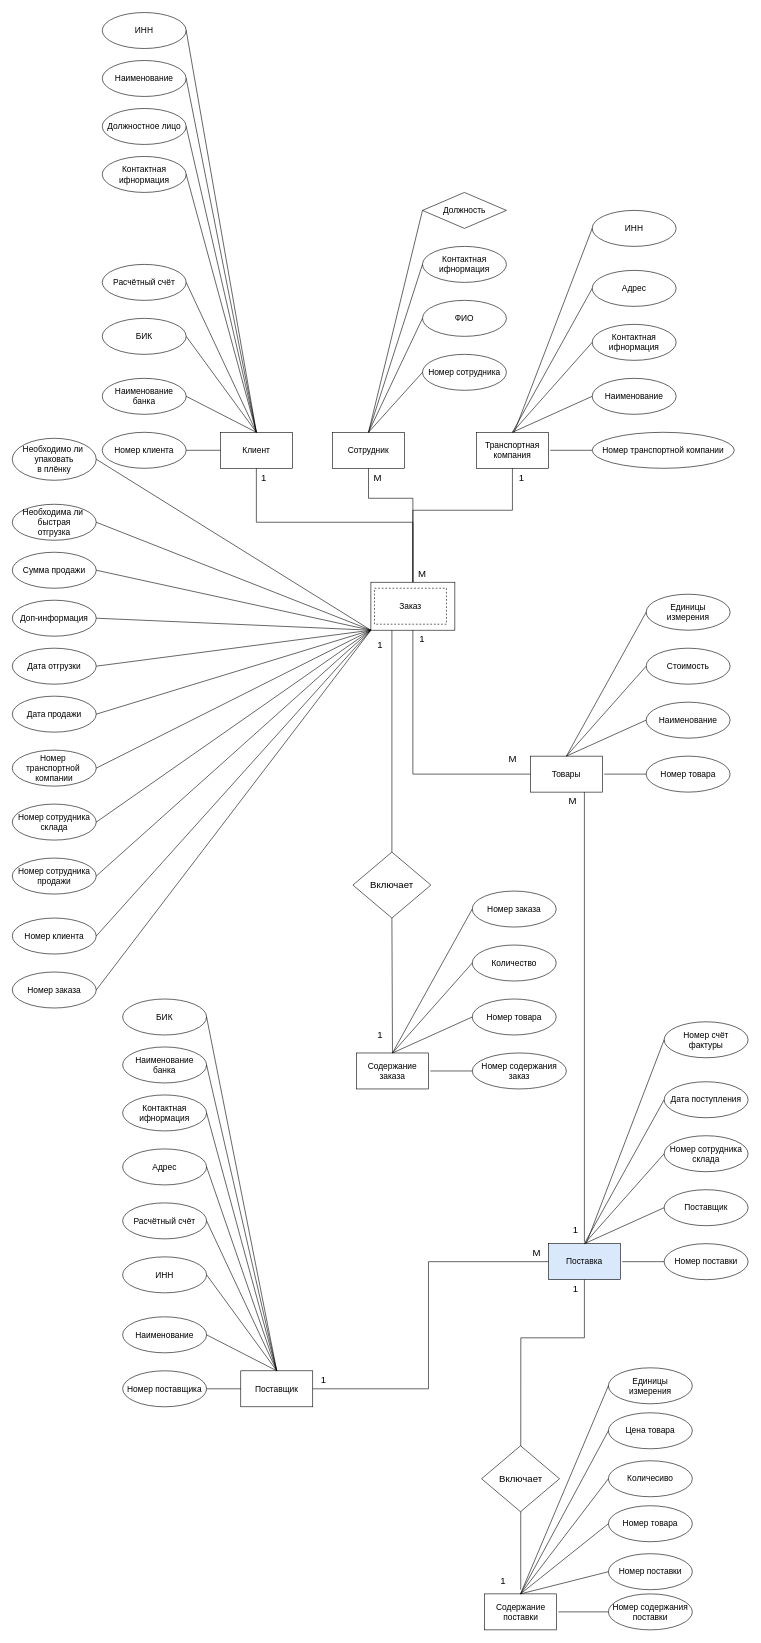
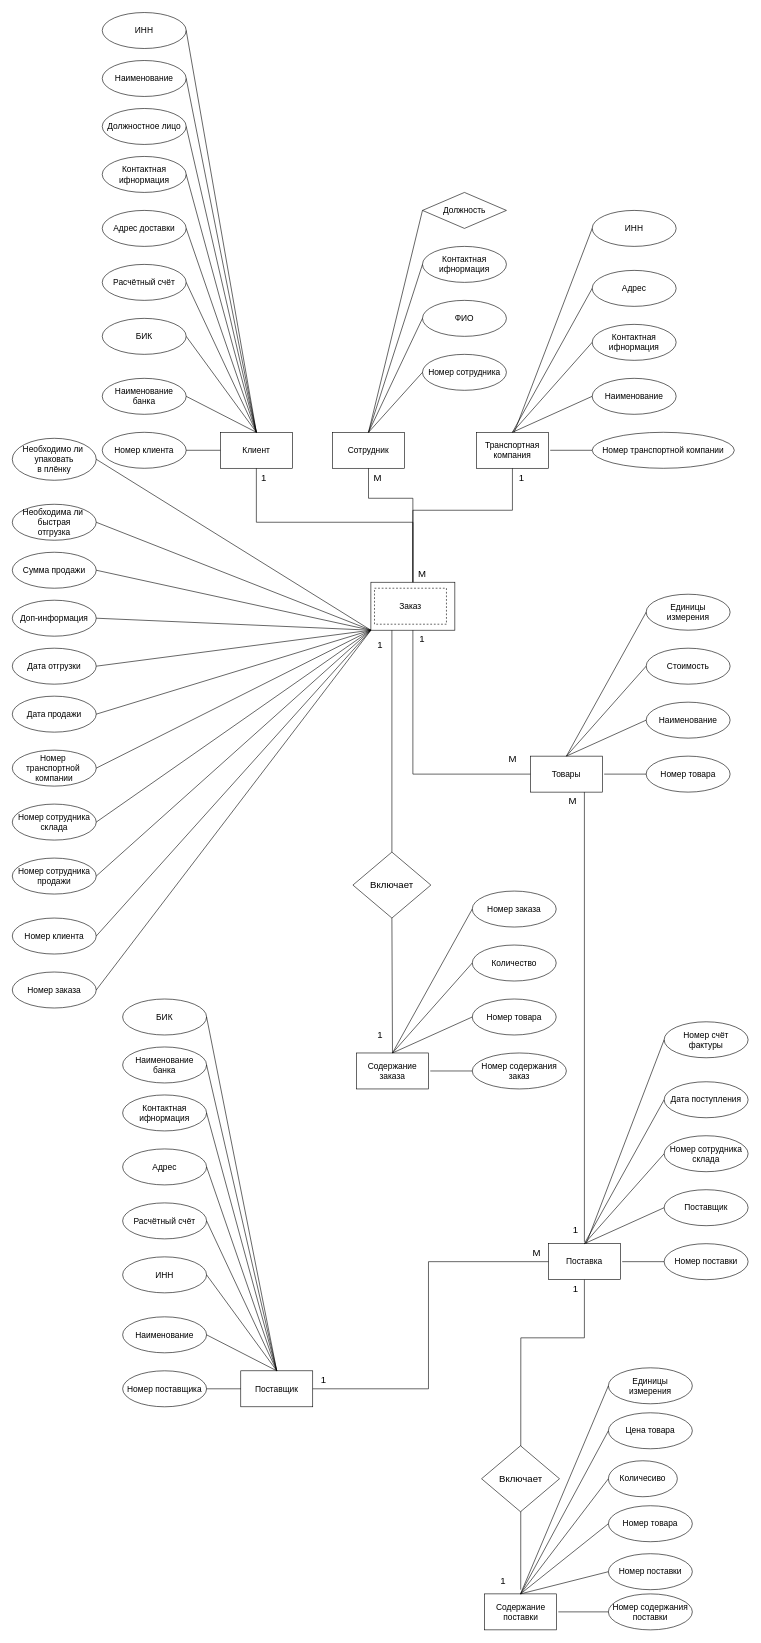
node "Адрес доставки": added
edge "Адрес доставки" -- "Клиент": added
node "Поставка": fillcolor #dae8fc -> #ffffff
node "Количесиво": size 84x36 -> 69x36
